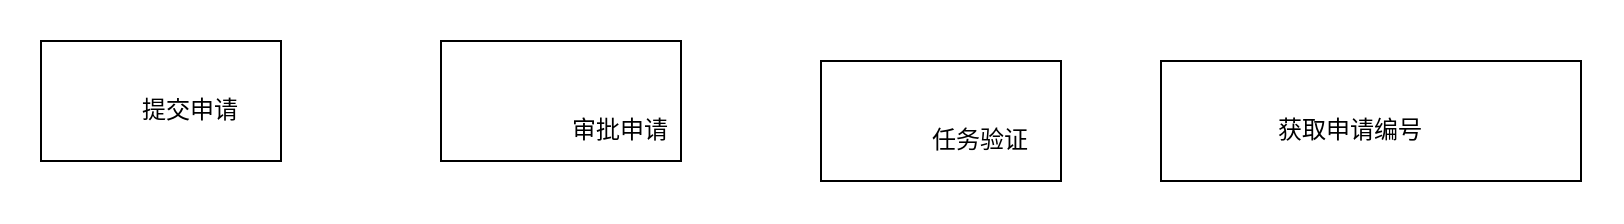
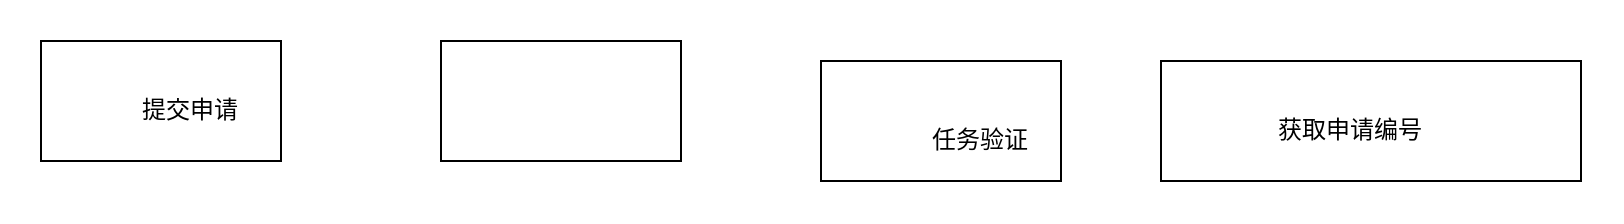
node "审批申请": removed
